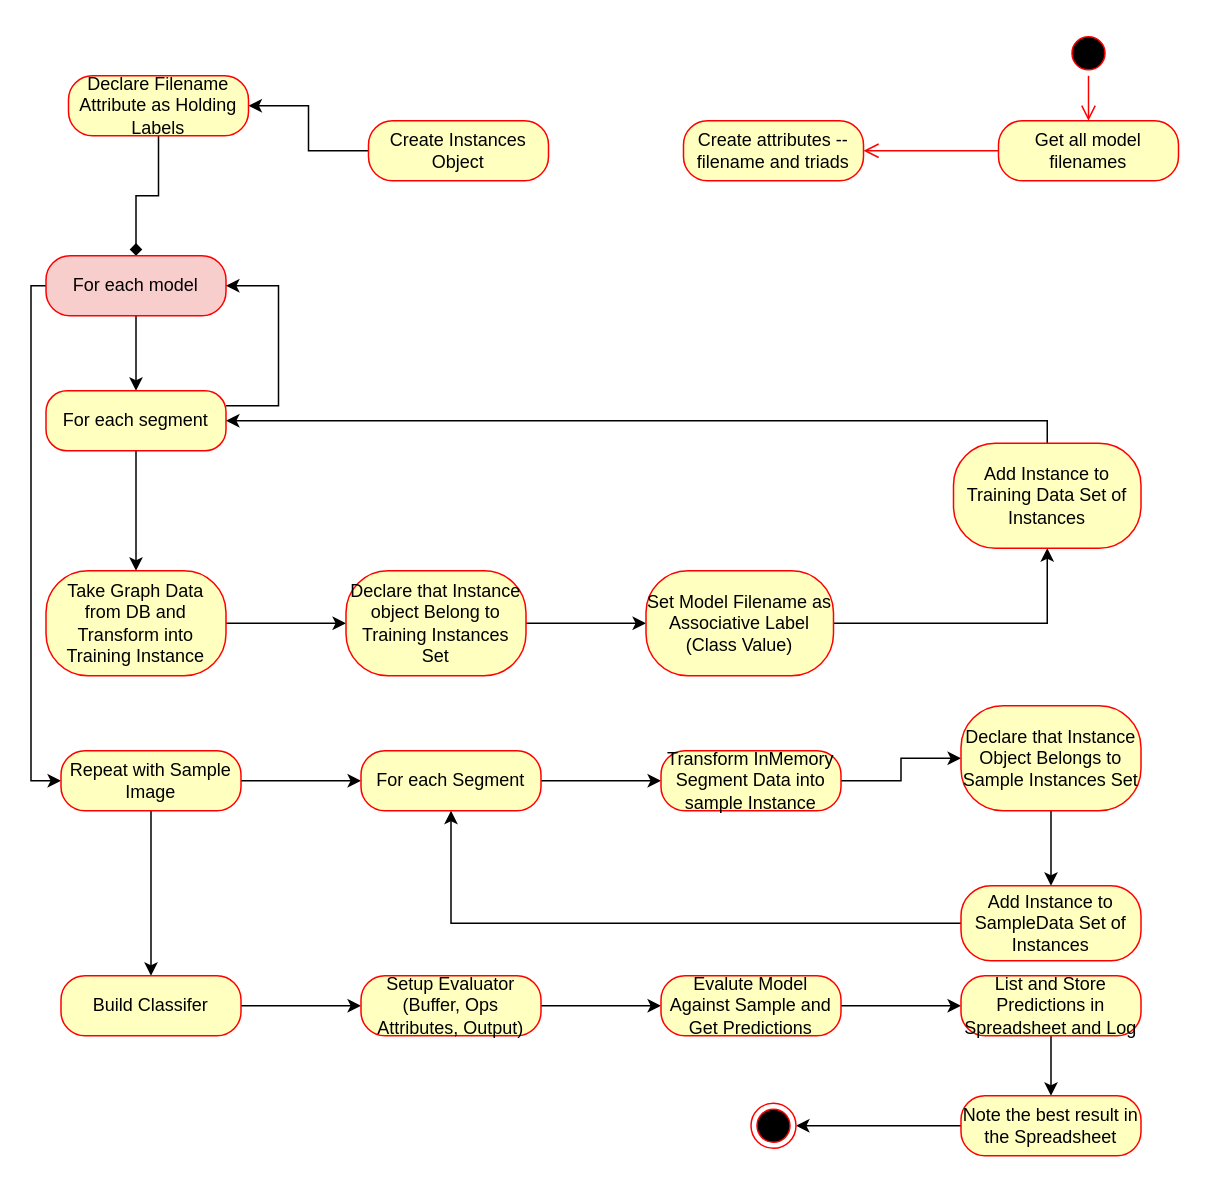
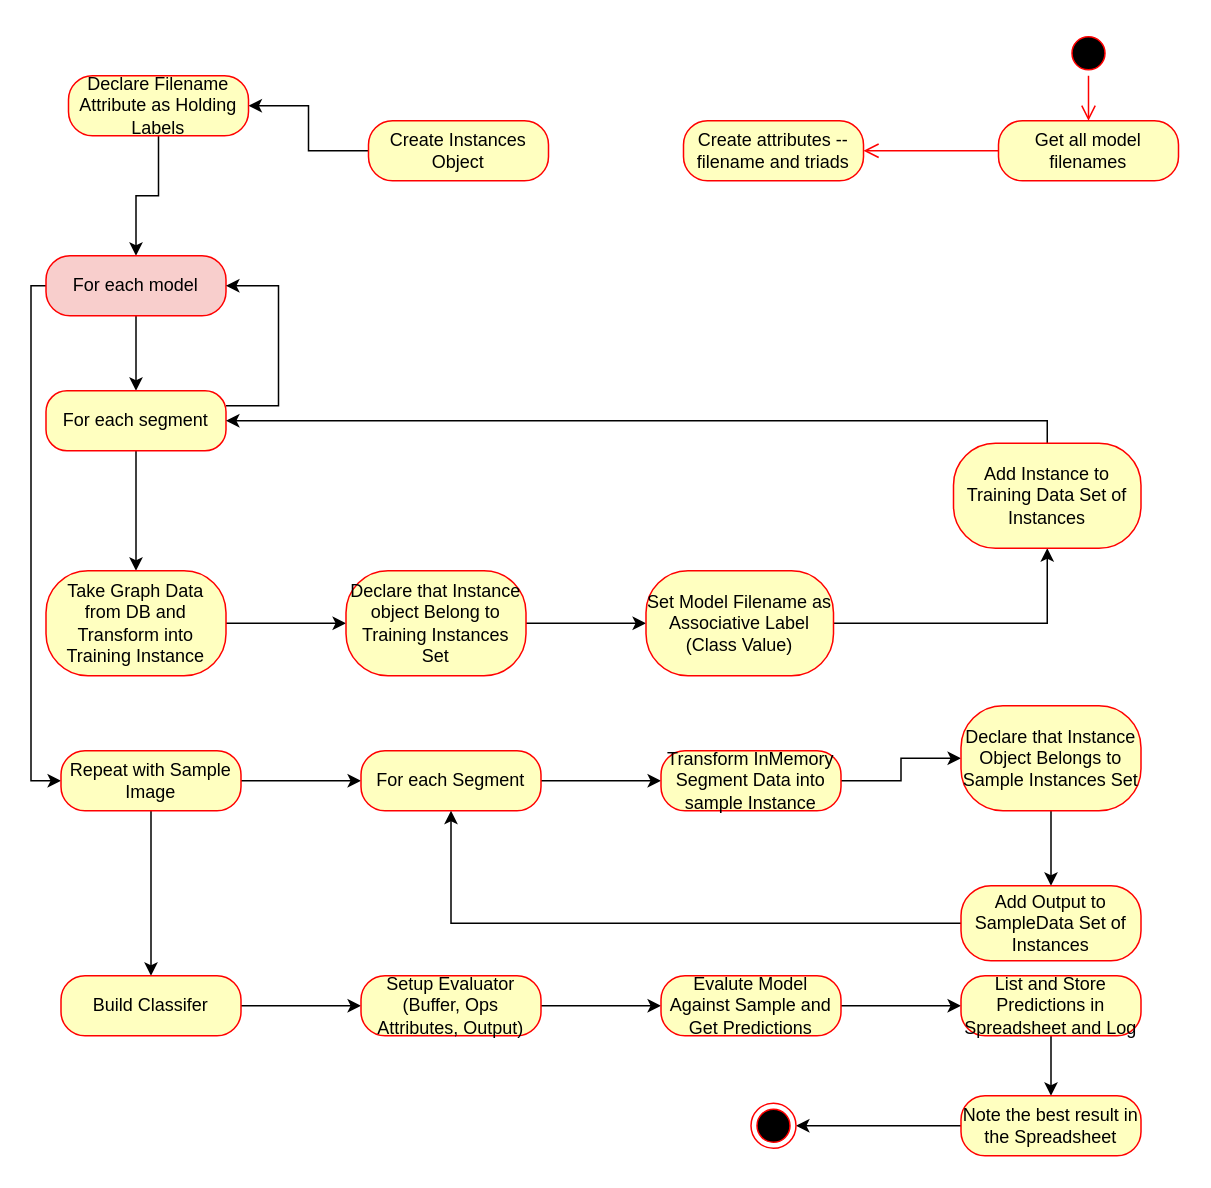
edge "Declare Filename Attribute as Holding Labels" -> "For each model": arrowhead diamond -> classic
node "Add Instance to SampleData Set of Instances": label "Add Instance to SampleData Set of Instances" -> "Add Output to SampleData Set of Instances"
